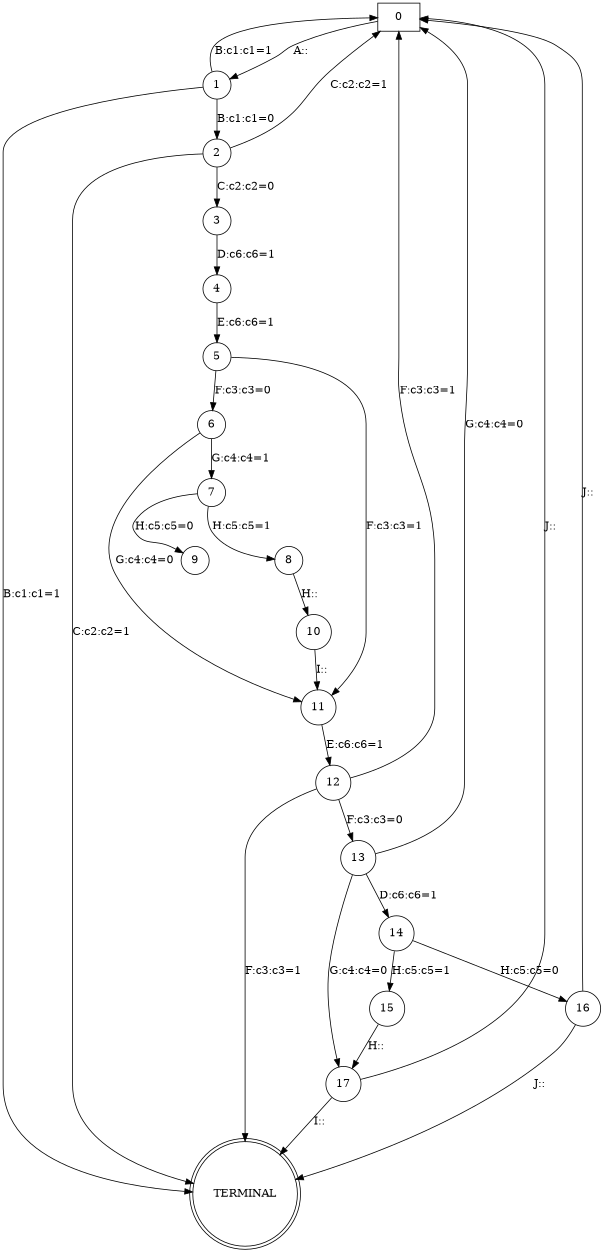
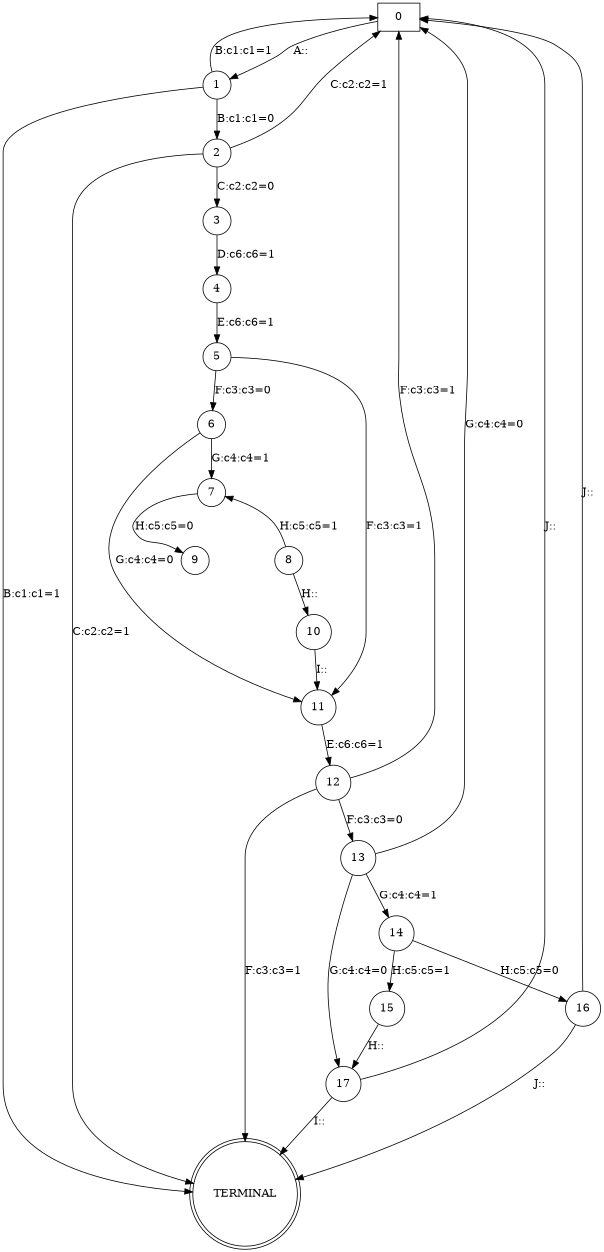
edge "7" -> "8": reversed
edge "13" -> "14": label "D:c6:c6=1" -> "G:c4:c4=1"
